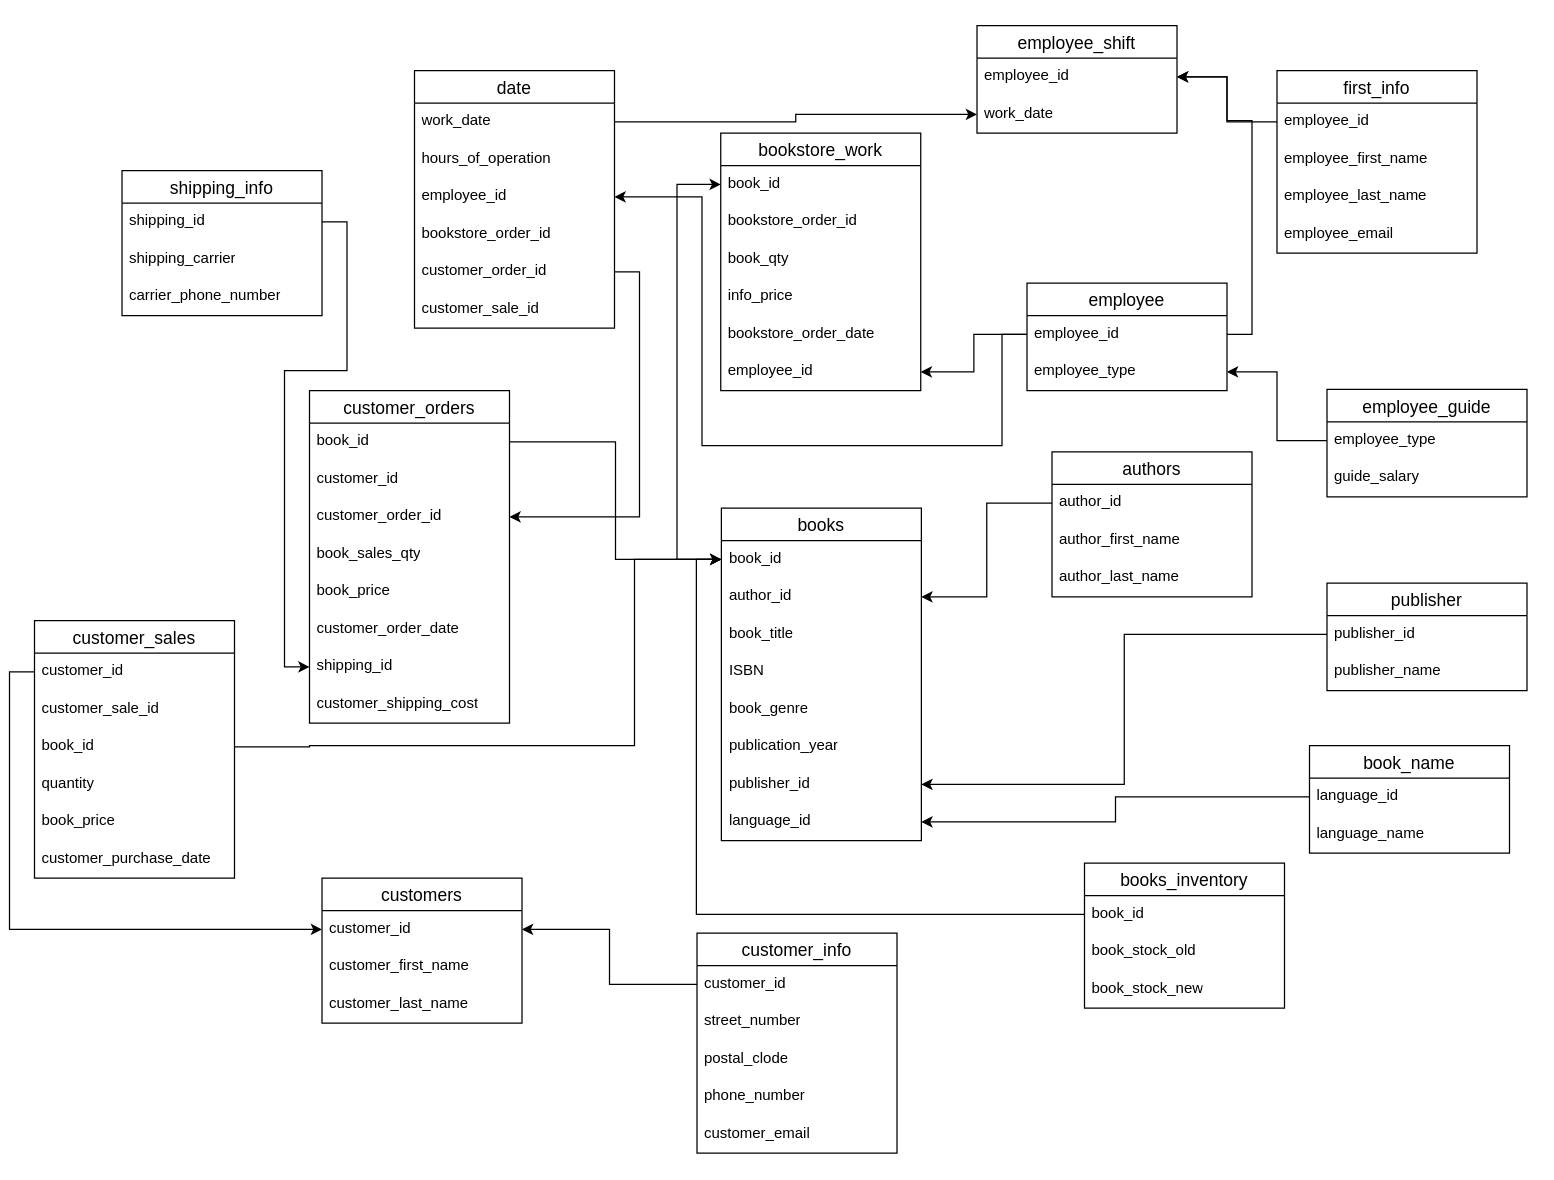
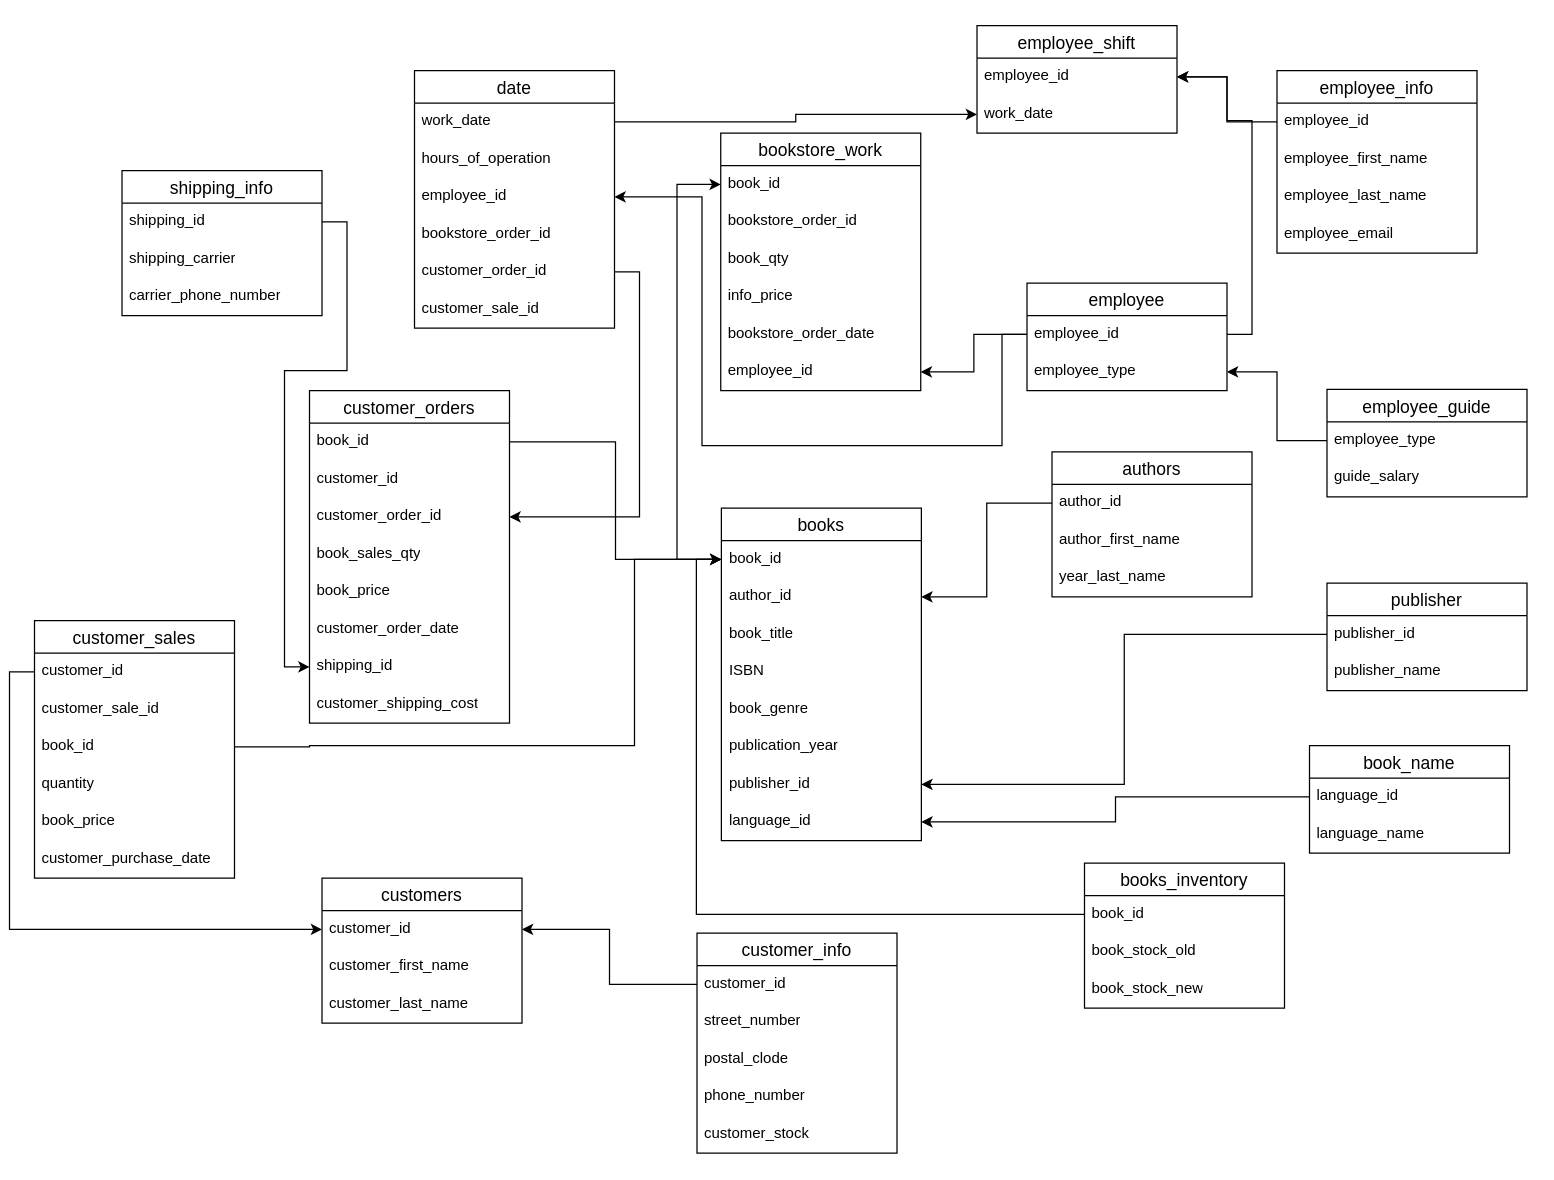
node "first_info": label "first_info" -> "employee_info"
node "author_last_name": label "author_last_name" -> "year_last_name"
node "customer_email": label "customer_email" -> "customer_stock"
